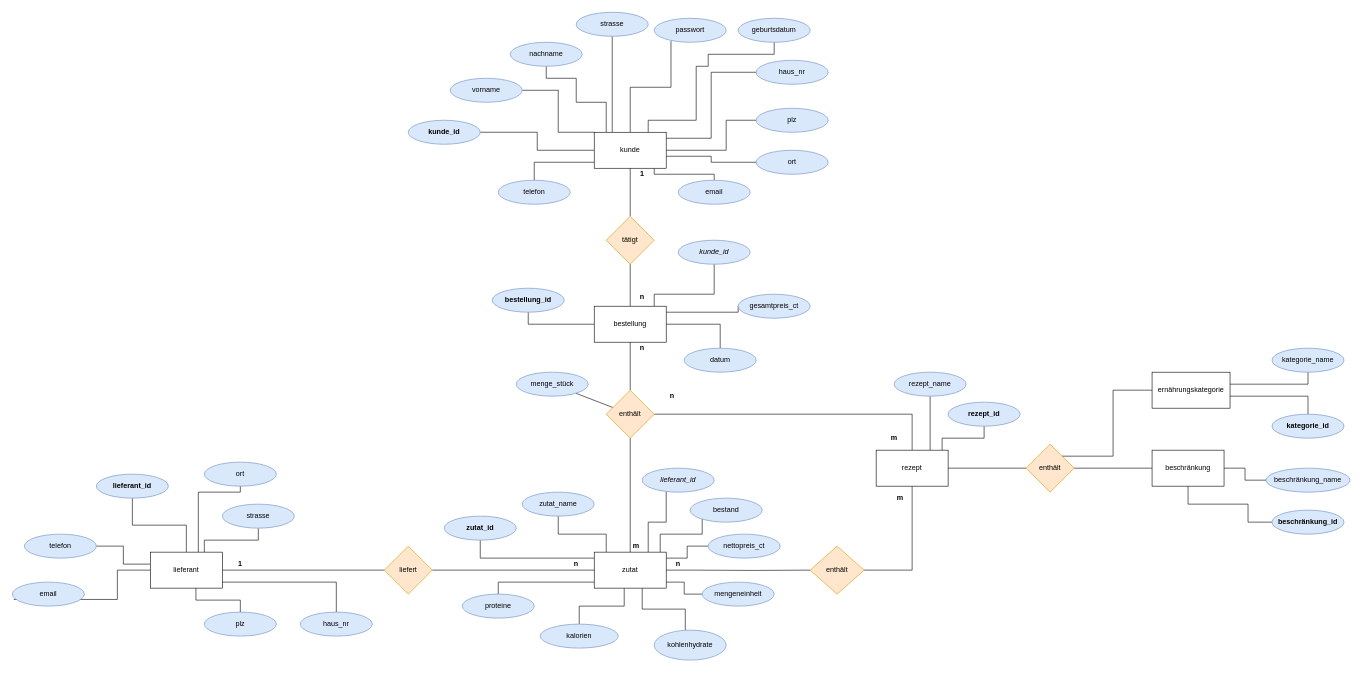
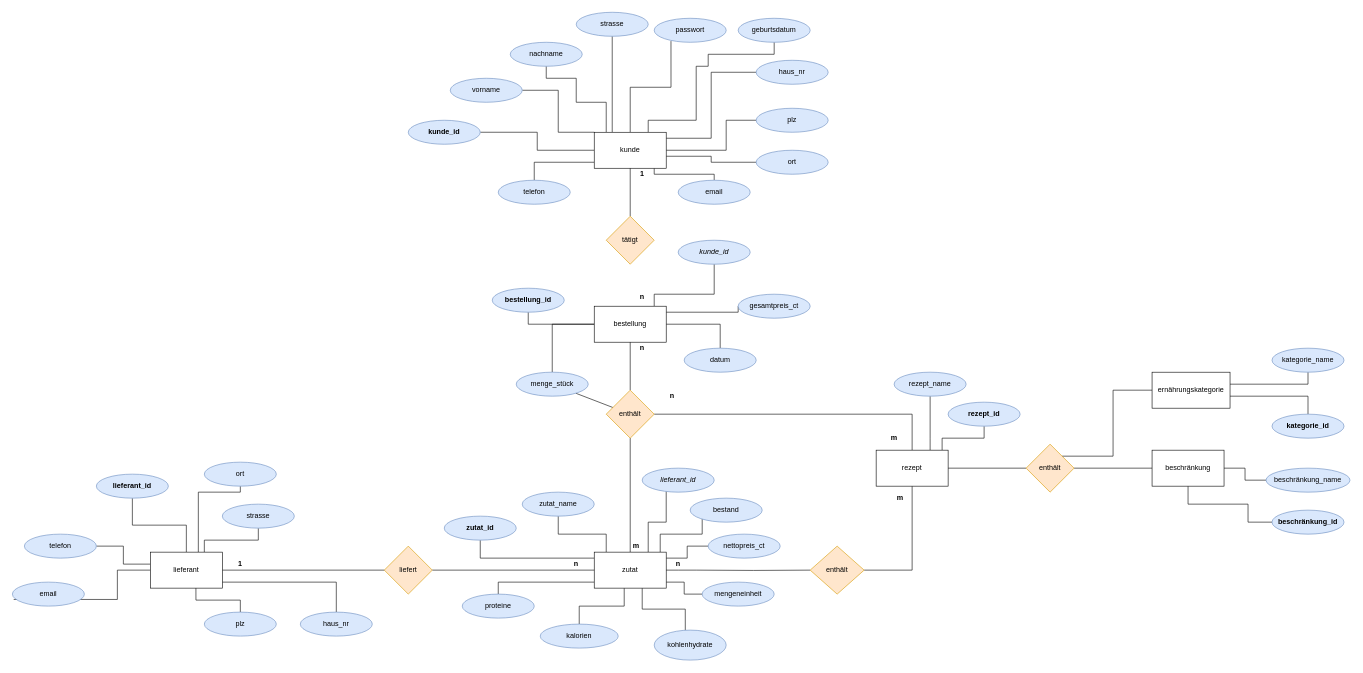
edge "tätigt" -- "bestellung": now "menge_stück" -- "bestellung"
